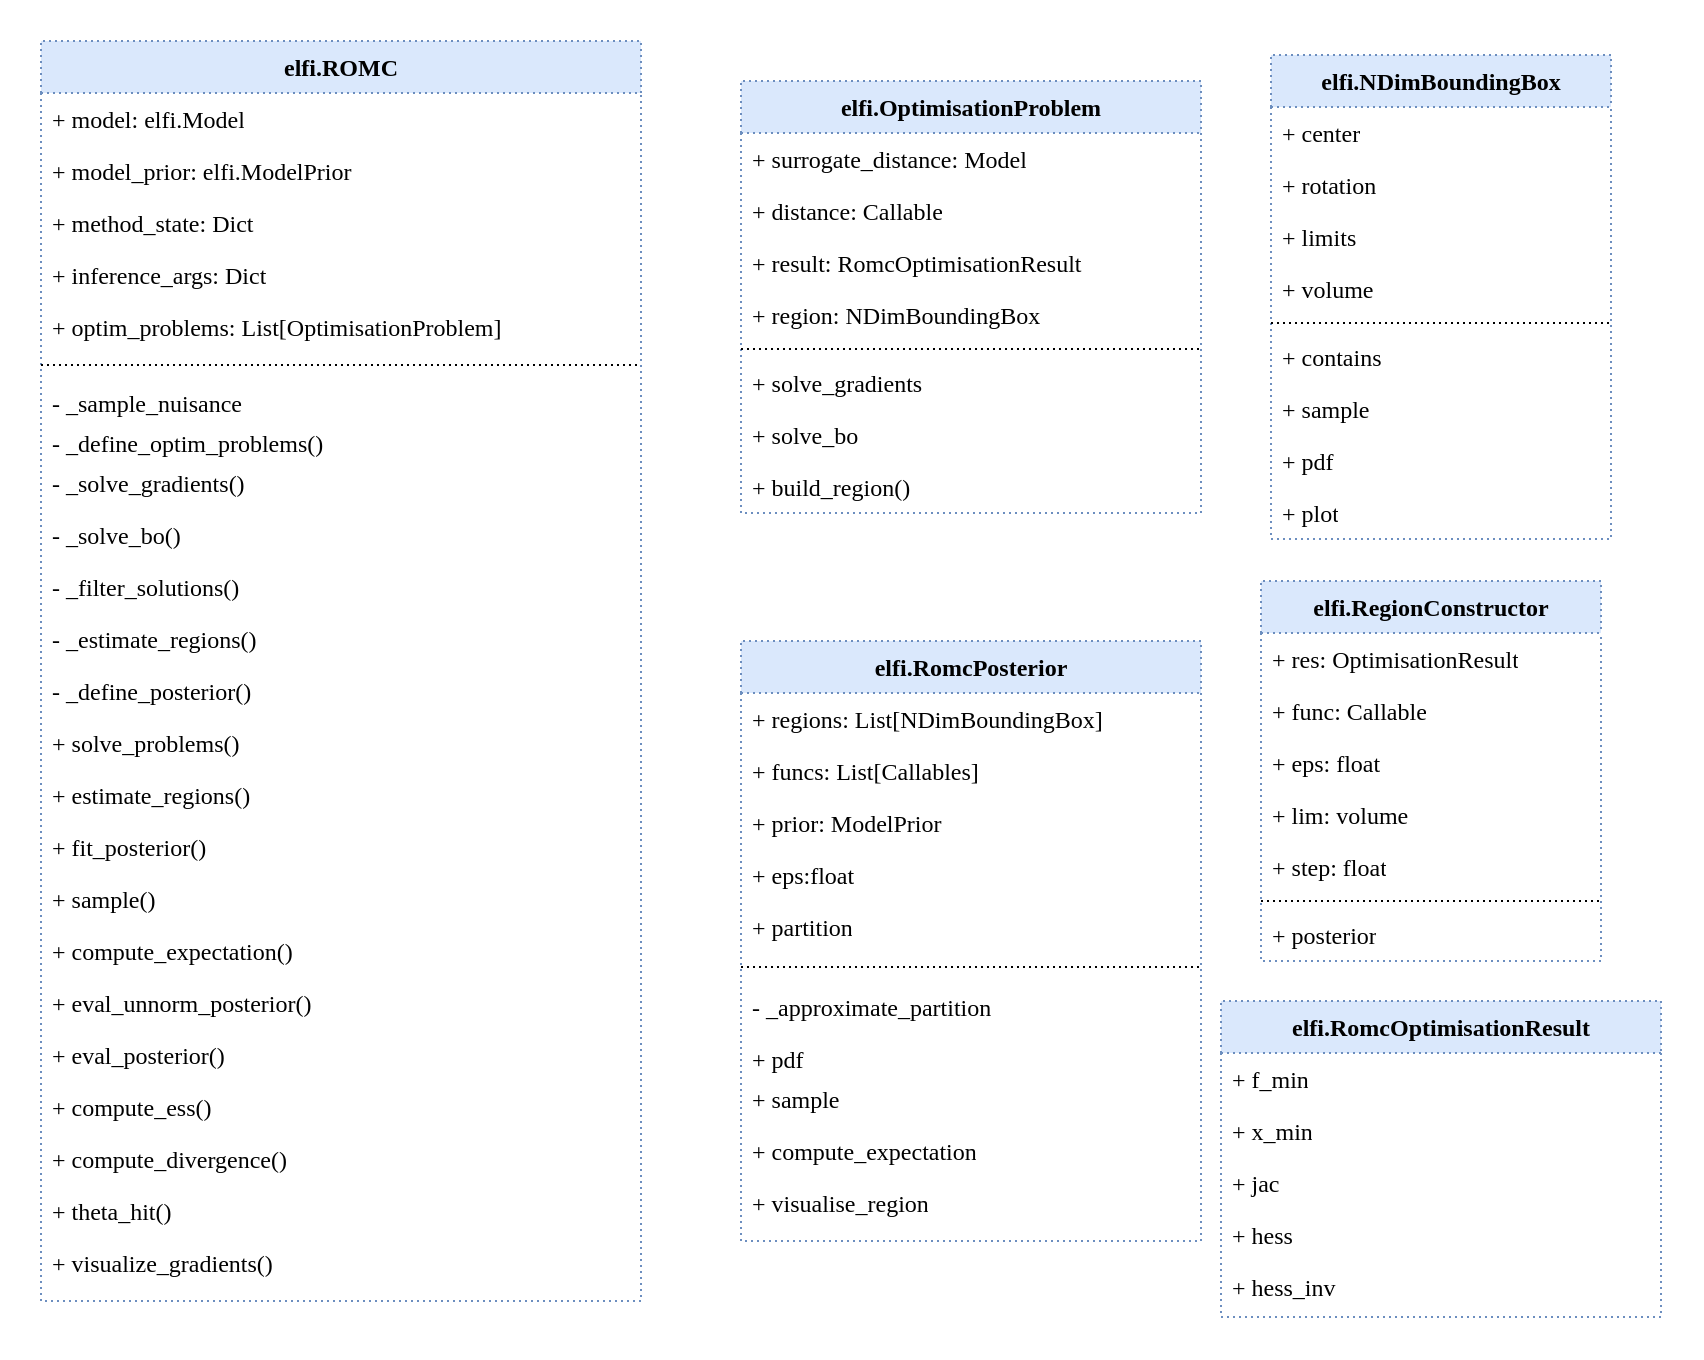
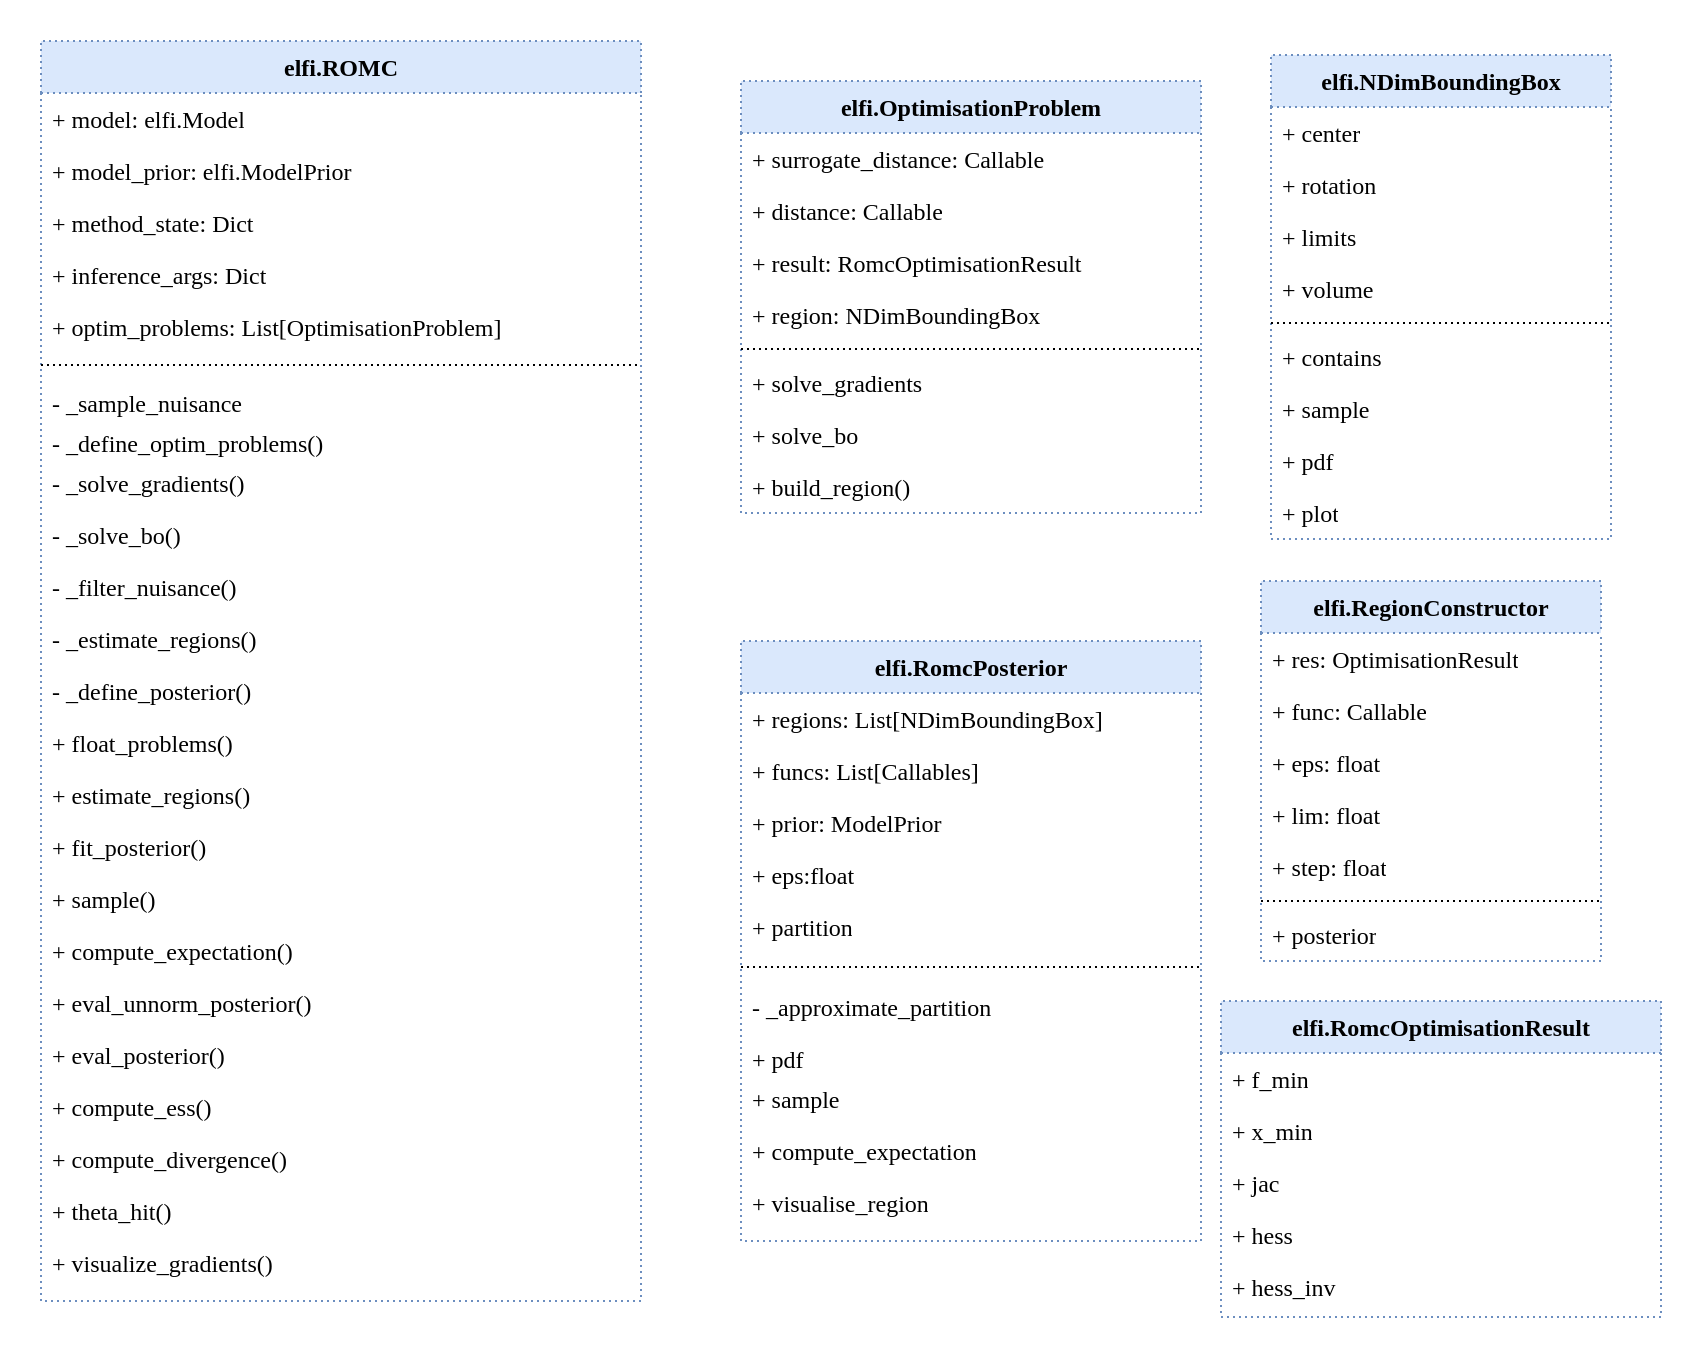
node "+ surrogate_distance: Model": label "+ surrogate_distance: Model" -> "+ surrogate_distance: Callable"
node "- _filter_solutions()": label "- _filter_solutions()" -> "- _filter_nuisance()"
node "+ solve_problems()": label "+ solve_problems()" -> "+ float_problems()"
node "+ lim: volume": label "+ lim: volume" -> "+ lim: float"
